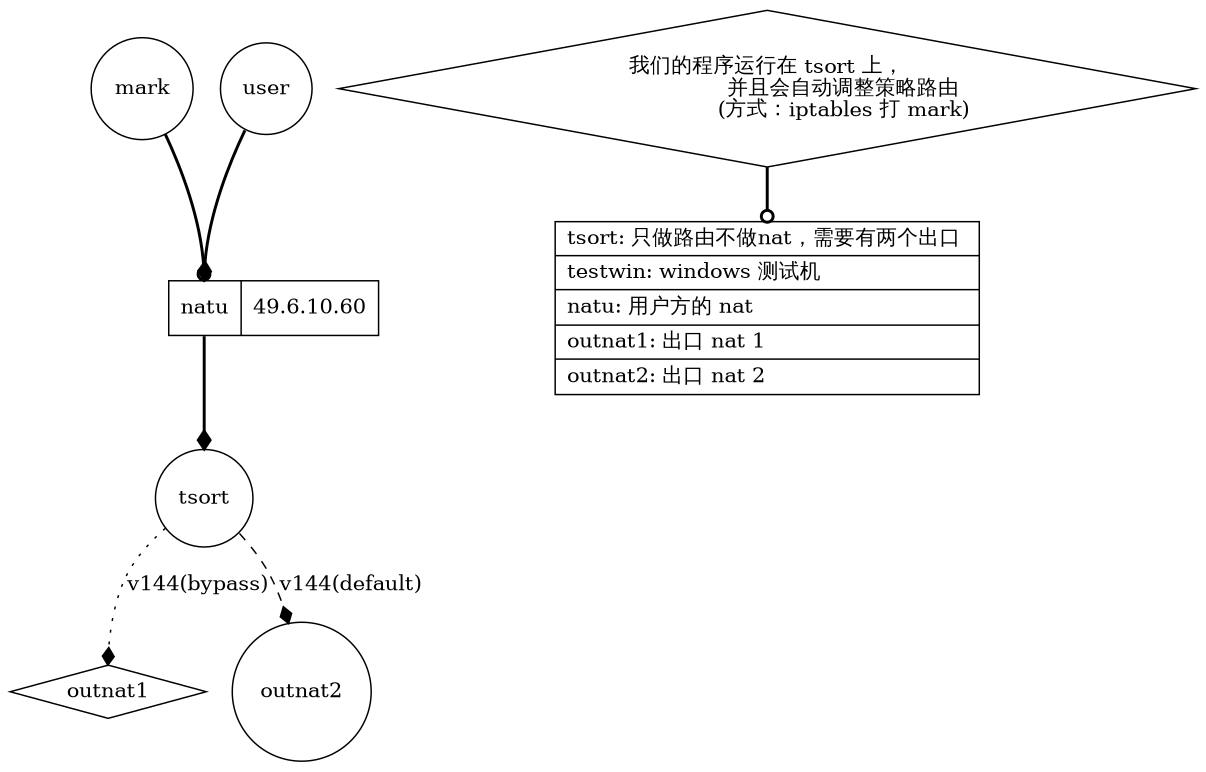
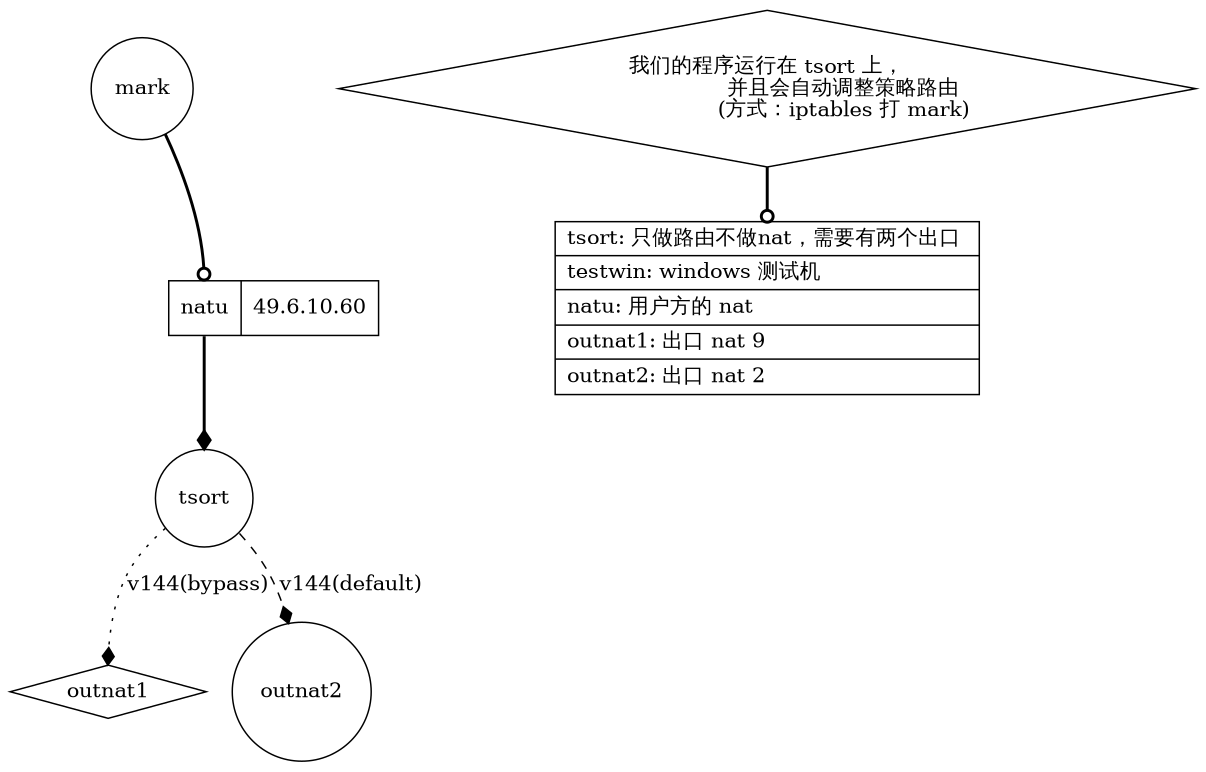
node "user": removed
node "tsort: 只做路由不做nat，需要有两个出口": text "outnat1: 出口 nat 1" -> "outnat1: 出口 nat 9"
